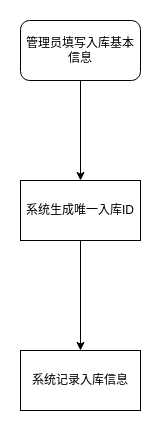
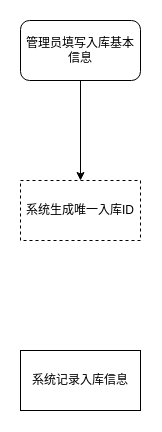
node "系统生成唯一入库ID": style solid -> dashed
edge "系统生成唯一入库ID" -> "系统记录入库信息": removed
